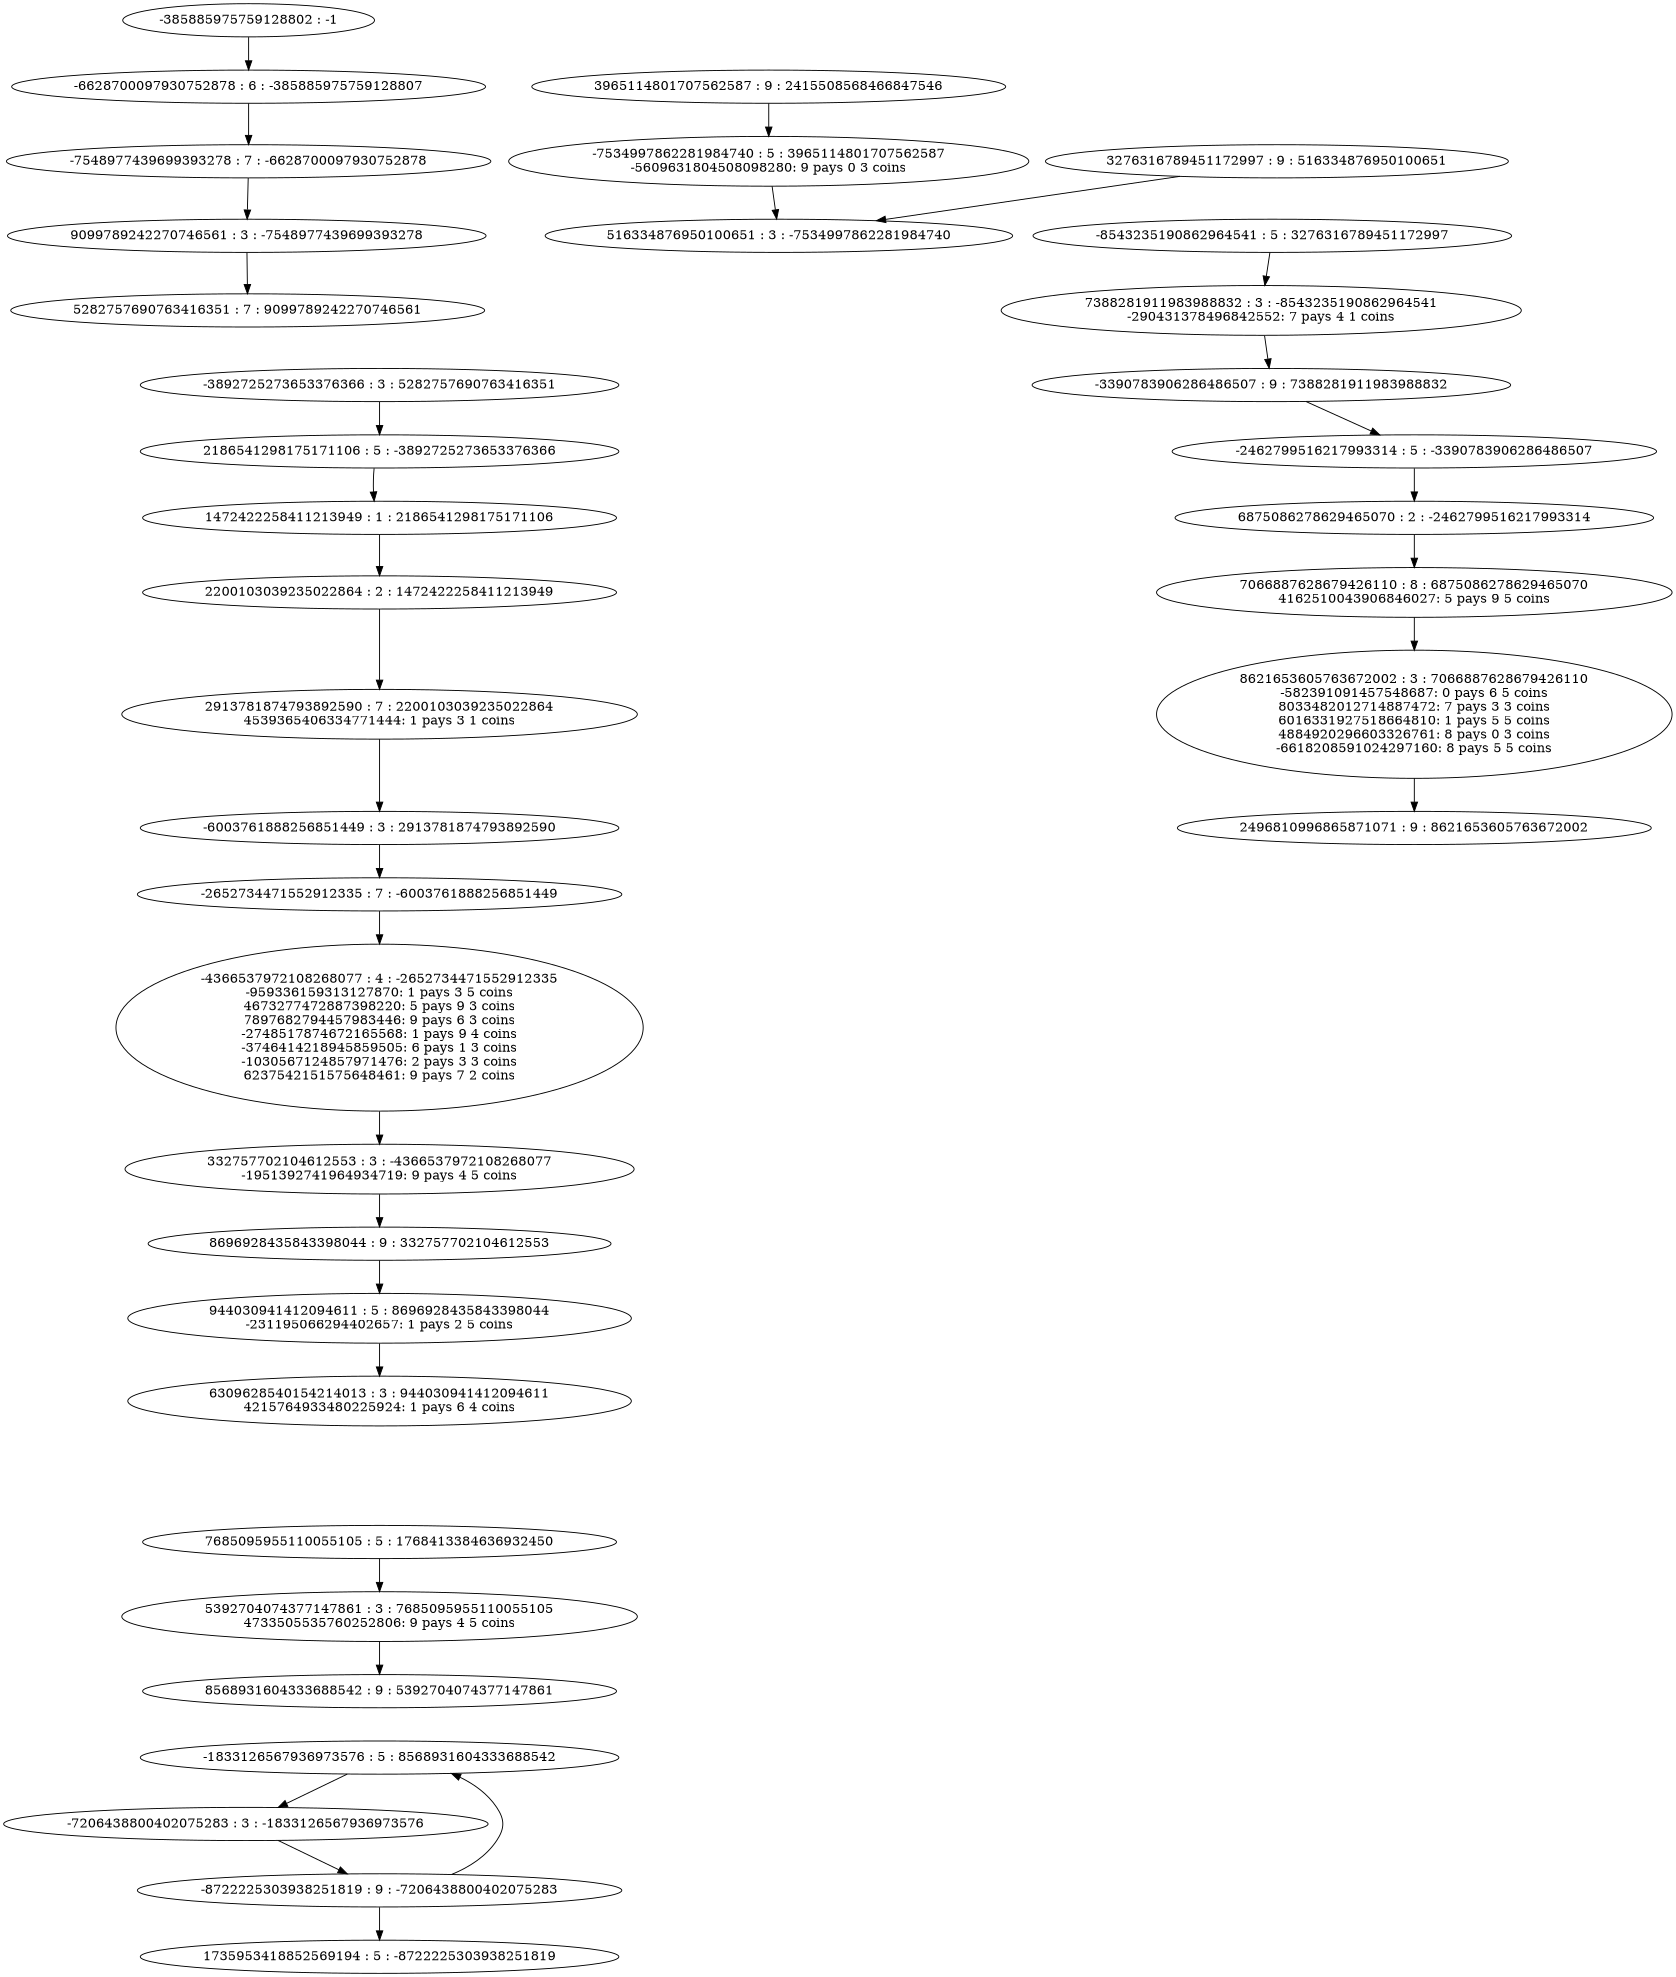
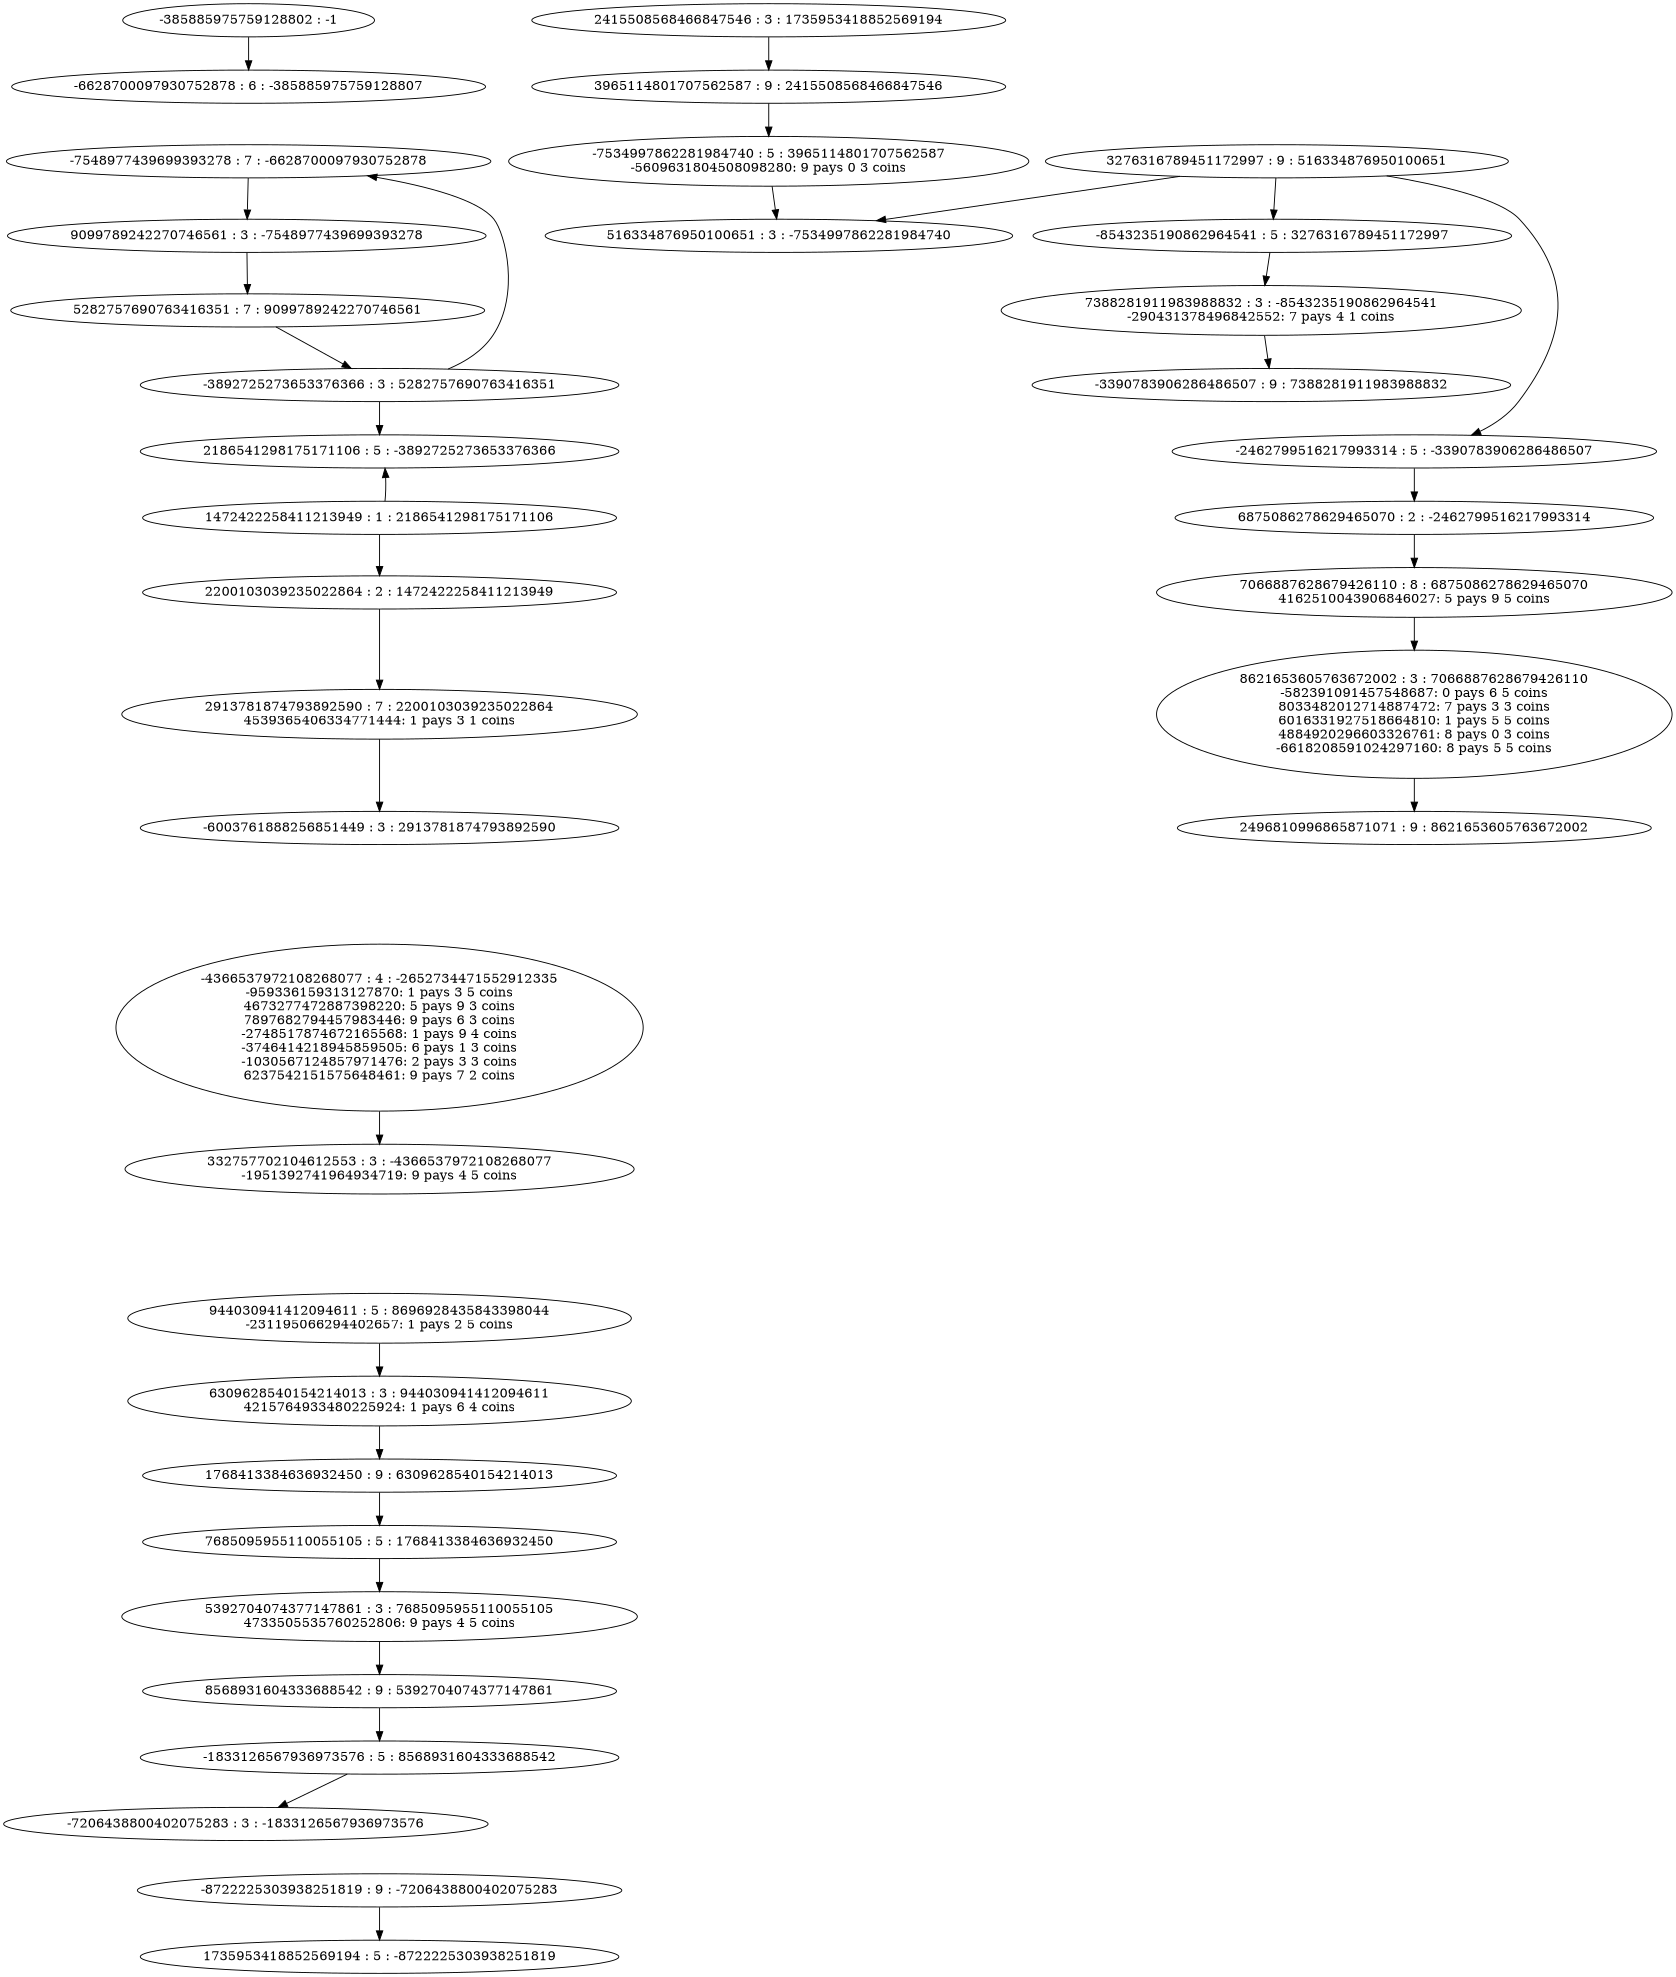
node "2415508568466847546 : 3 : 1735953418852569194": added
edge "-6628700097930752878 : 6 : -385885975759128807" -> "-7548977439699393278 : 7 : -6628700097930752878": now "-3892725273653376366 : 3 : 5282757690763416351" -> "-7548977439699393278 : 7 : -6628700097930752878"
edge "3276316789451172997 : 9 : 516334876950100651" -> "-8543235190862964541 : 5 : 3276316789451172997": added
edge "5282757690763416351 : 7 : 9099789242270746561" -> "-3892725273653376366 : 3 : 5282757690763416351": added
edge "-3390783906286486507 : 9 : 7388281911983988832" -> "-2462799516217993314 : 5 : -3390783906286486507": now "3276316789451172997 : 9 : 516334876950100651" -> "-2462799516217993314 : 5 : -3390783906286486507"
edge "2186541298175171106 : 5 : -3892725273653376366" -> "1472422258411213949 : 1 : 2186541298175171106": reversed
node "-2652734471552912335 : 7 : -6003761888256851449": removed
node "8696928435843398044 : 9 : 332757702104612553": removed
node "1768413384636932450 : 9 : 6309628540154214013": added
edge "-8722225303938251819 : 9 : -7206438800402075283" -> "-1833126567936973576 : 5 : 8568931604333688542": now "8568931604333688542 : 9 : 5392704074377147861" -> "-1833126567936973576 : 5 : 8568931604333688542"
edge "-7206438800402075283 : 3 : -1833126567936973576" -> "-8722225303938251819 : 9 : -7206438800402075283": removed
